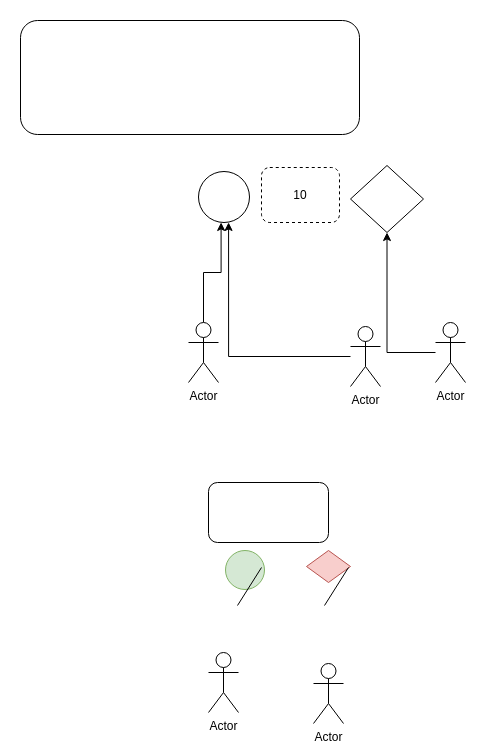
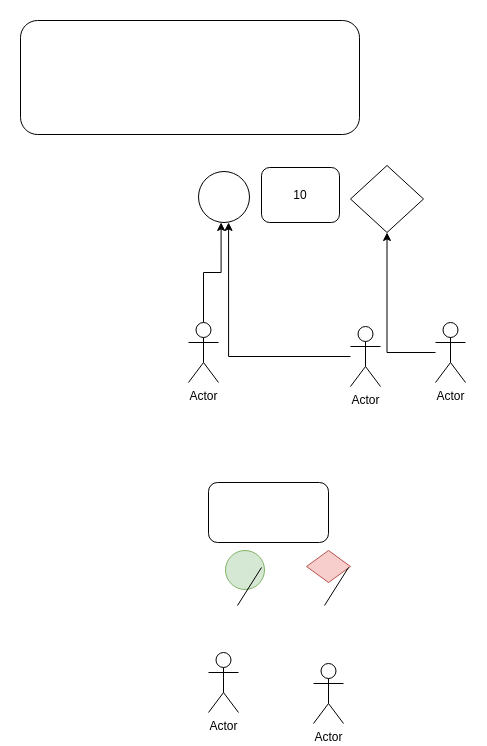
node "10": style dashed -> solid
